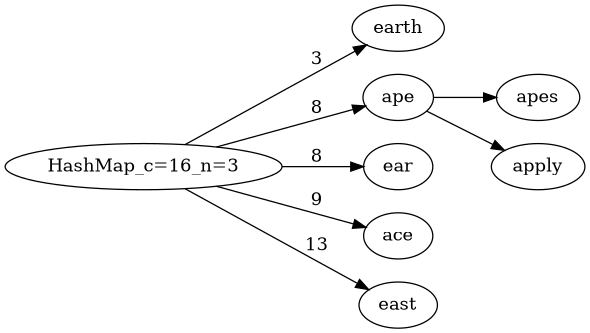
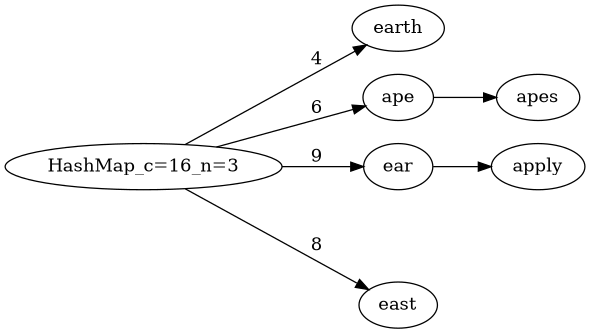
edge "HashMap_c=16_n=3" -> "earth": label "3" -> "4"
edge "HashMap_c=16_n=3" -> "ape": label "8" -> "6"
edge "ape" -> "apply": now "ear" -> "apply"
edge "HashMap_c=16_n=3" -> "ear": label "8" -> "9"
node "ace": removed
edge "HashMap_c=16_n=3" -> "east": label "13" -> "8"
